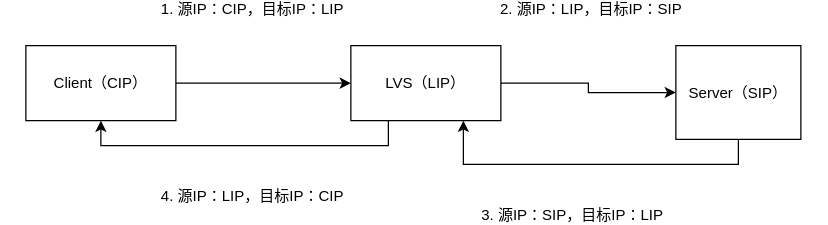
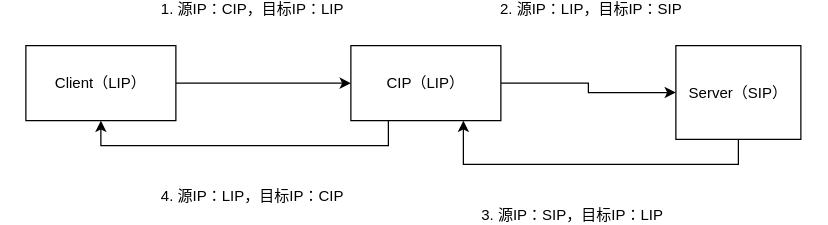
node "Client（CIP）": label "Client（CIP）" -> "Client（LIP）"
node "LVS（LIP）": label "LVS（LIP）" -> "CIP（LIP）"
